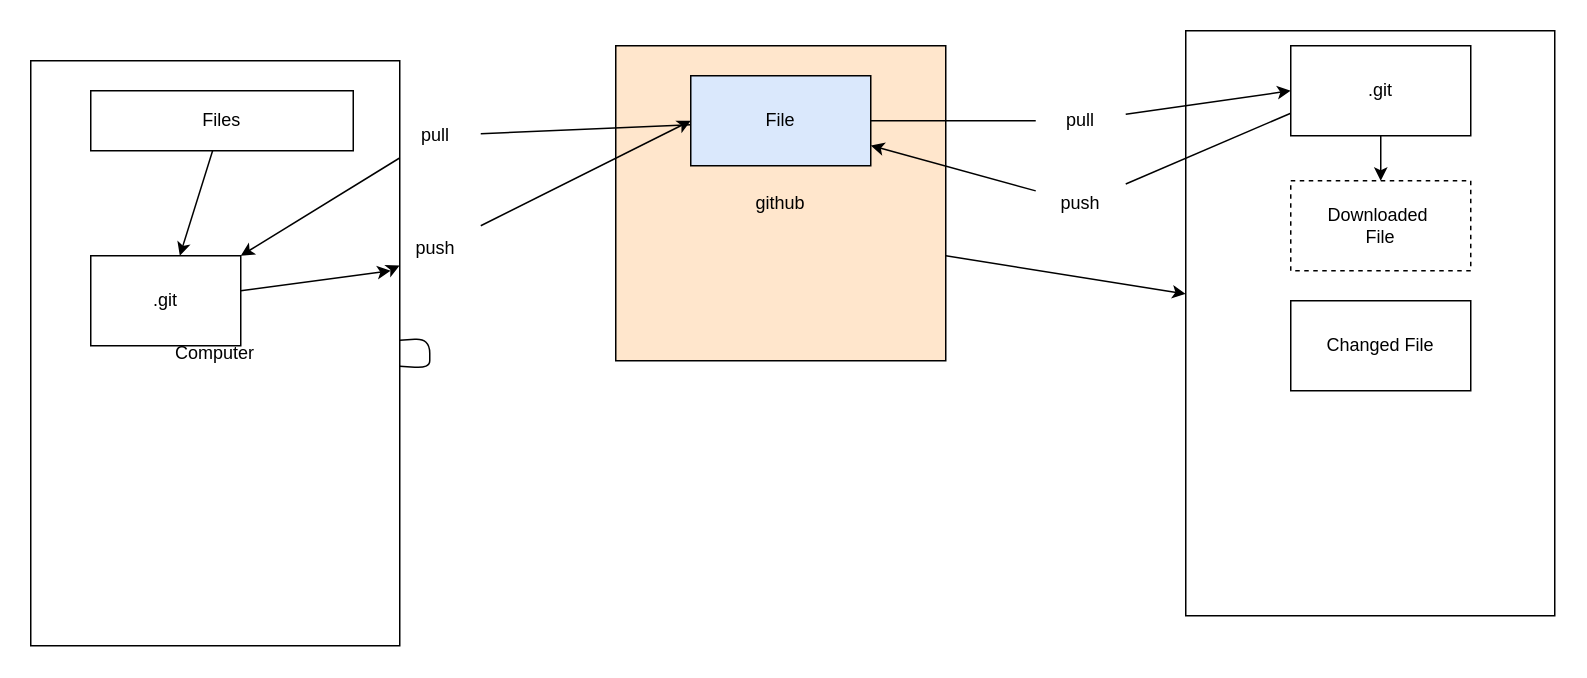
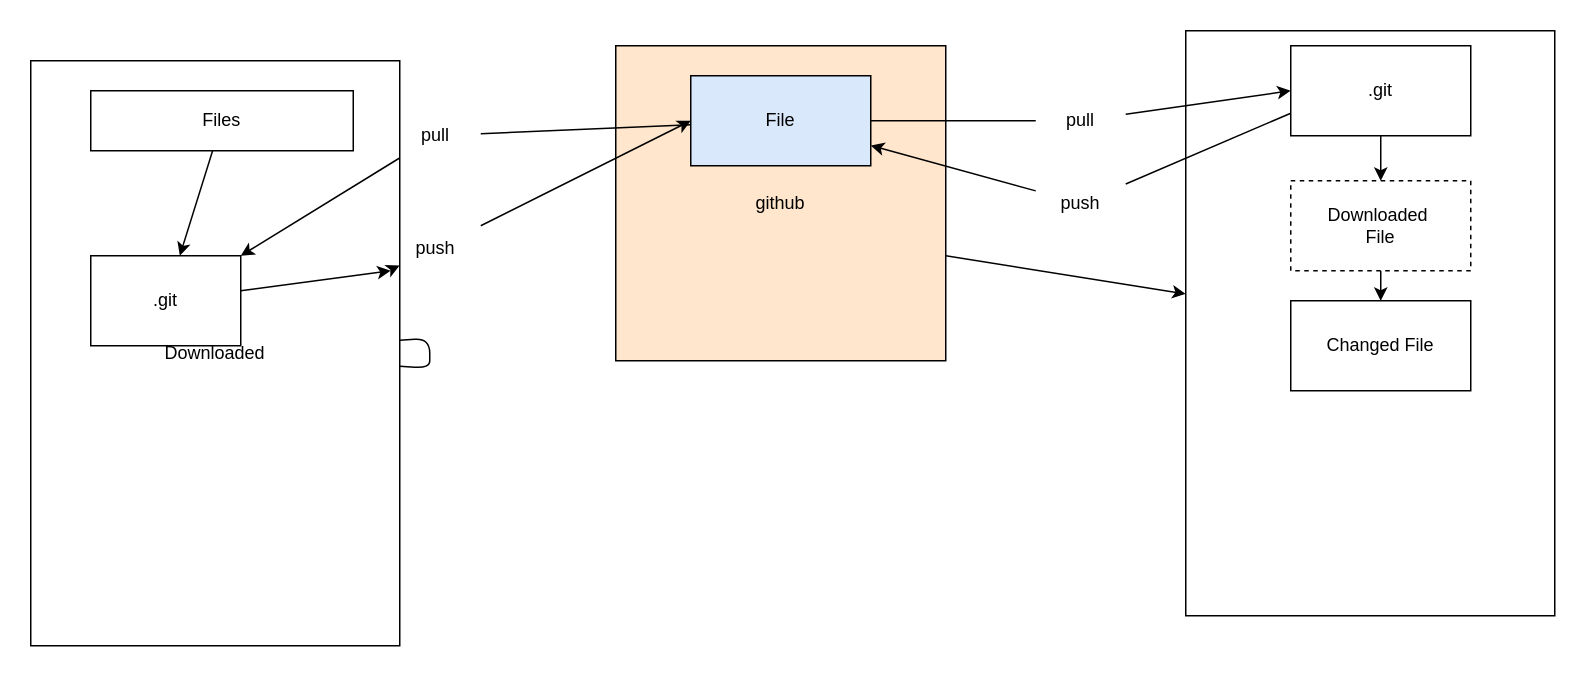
edge "Downloaded File" -> "Changed File": added
node "Computer": label "Computer" -> "Downloaded"
